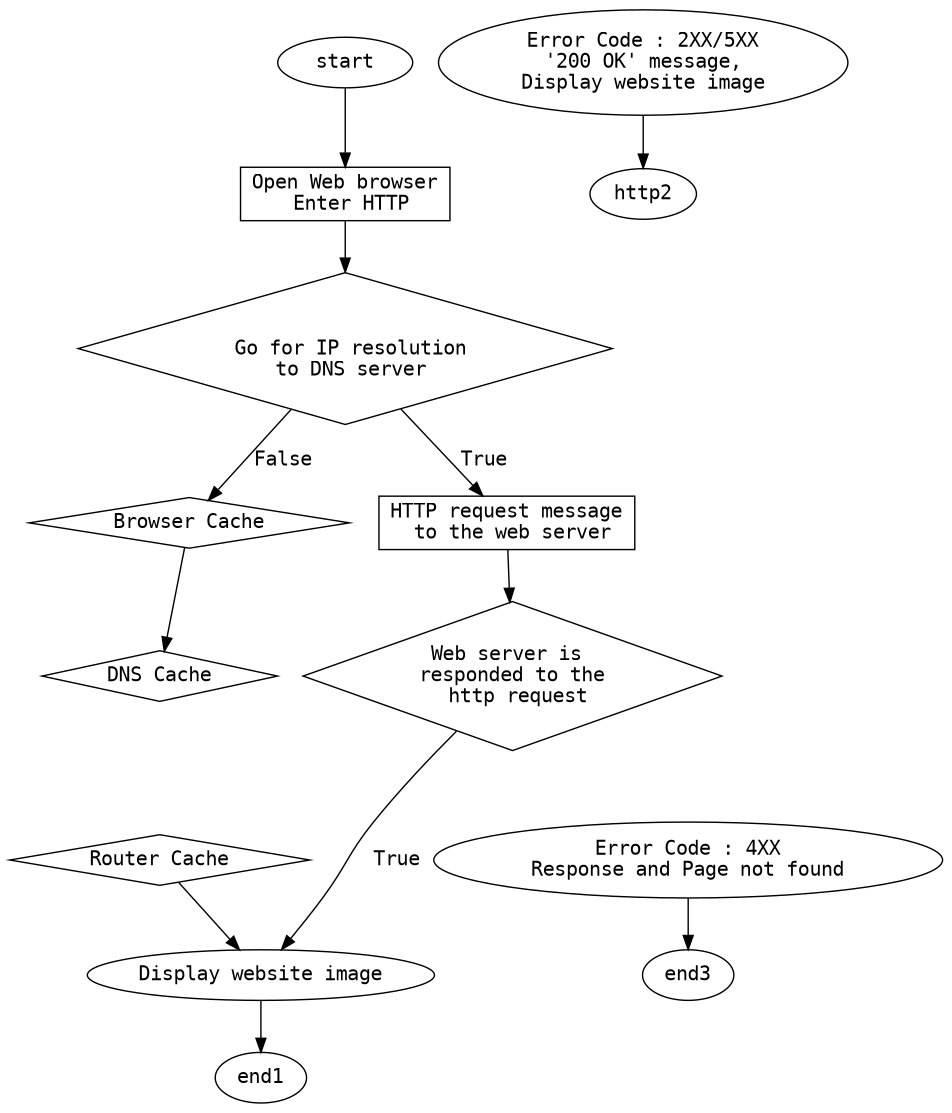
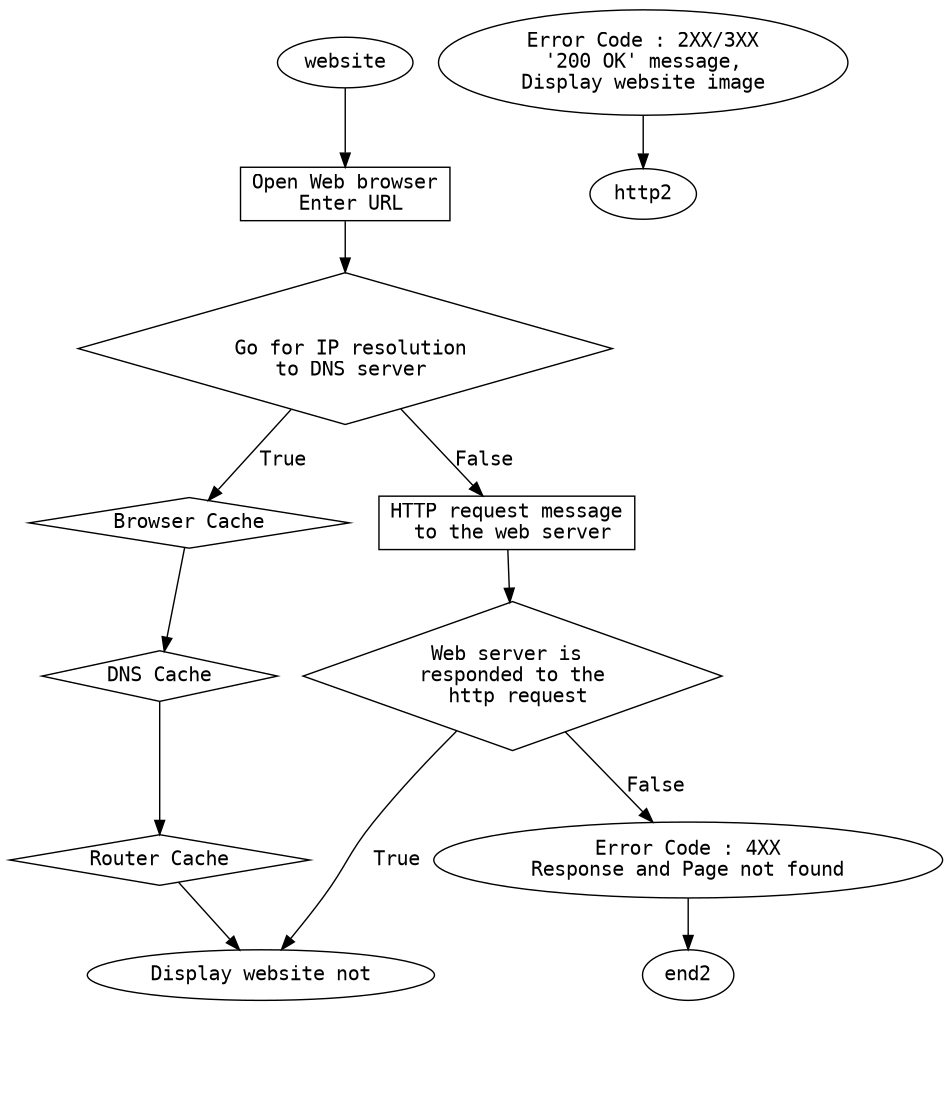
node "start": label "start" -> "website"
node "Error Code : 2XX/5XX '200 OK' message, Display website image": label "Error Code : 2XX/5XX '200 OK' message, Display website image" -> "Error Code : 2XX/3XX '200 OK' message, Display website image"
node "Open Web browser Enter HTTP": label "Open Web browser Enter HTTP" -> "Open Web browser Enter URL"
edge "Go for IP resolution to DNS server" -> "Browser Cache": label "False" -> "True"
edge "Go for IP resolution to DNS server" -> "HTTP request message to the web server": label "True" -> "False"
edge "DNS Cache" -> "Router Cache": added
edge "Web server is responded to the http request" -> "Error Code : 4XX Response and Page not found": added, label "False"
node "Display website image": label "Display website image" -> "Display website not"
node "end3": label "end3" -> "end2"
node "end1": removed
